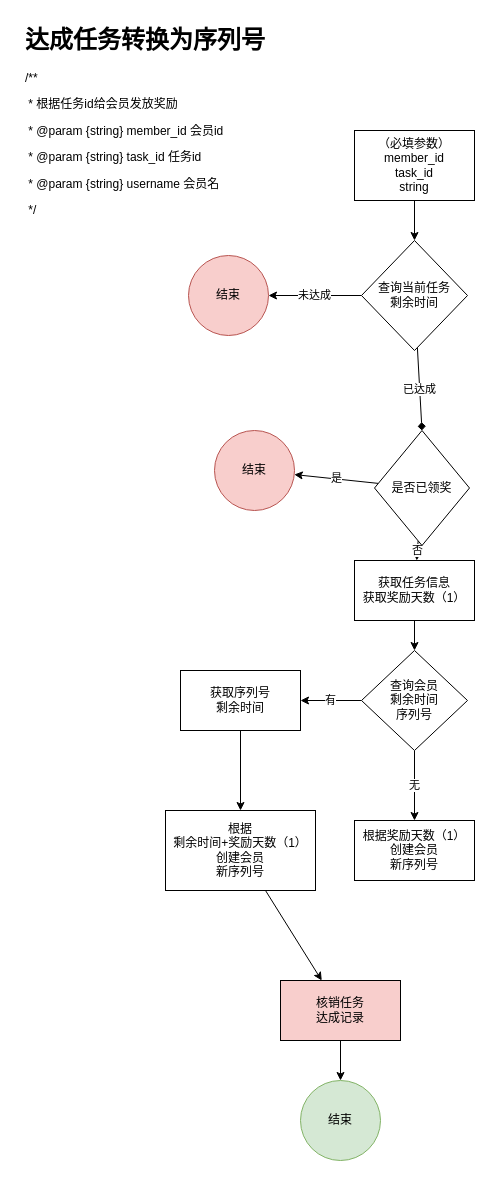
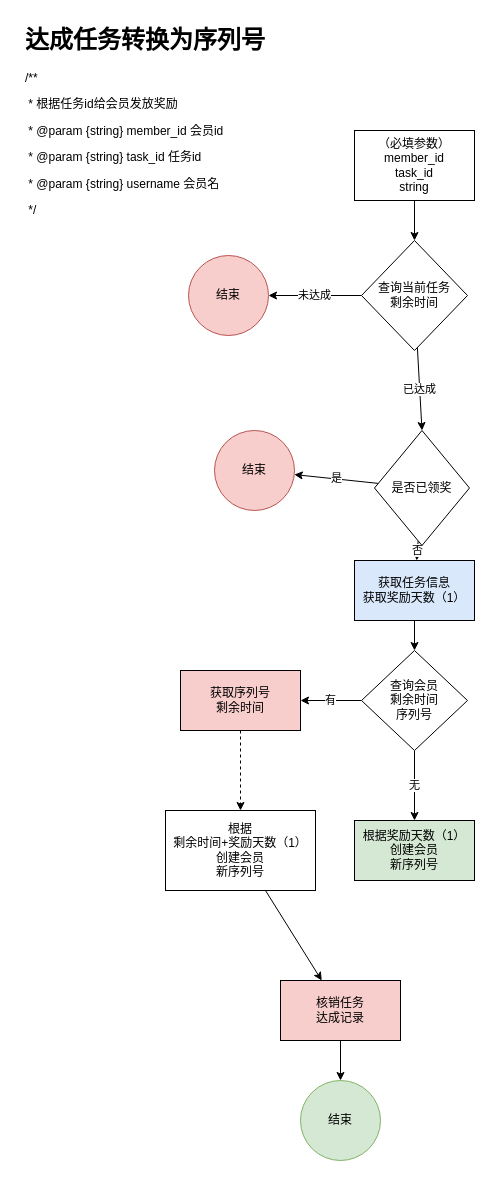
edge "查询当前任务 剩余时间" -> "是否已领奖": arrowhead diamond -> classic
node "获取任务信息 获取奖励天数（1）": fillcolor #ffffff -> #dae8fc
node "获取序列号 剩余时间": fillcolor #ffffff -> #f8cecc
edge "获取序列号 剩余时间" -> "根据 剩余时间+奖励天数（1）创建会员新序列号": style solid -> dashed
node "根据奖励天数（1） 创建会员 新序列号": fillcolor #ffffff -> #d5e8d4
